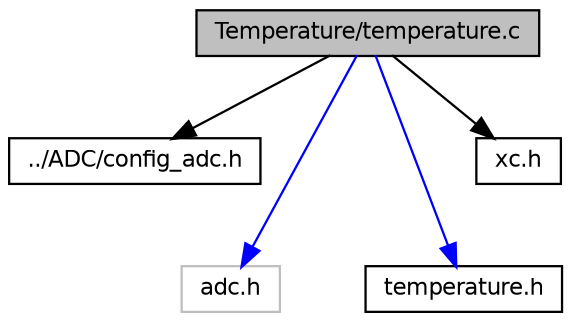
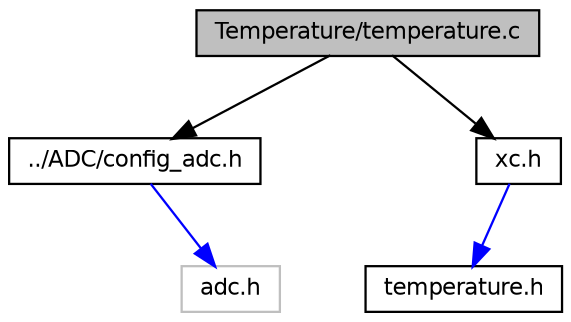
edge "Temperature/temperature.c" -> "temperature.h": now "xc.h" -> "temperature.h"
edge "Temperature/temperature.c" -> "adc.h": now "../ADC/config_adc.h" -> "adc.h"
